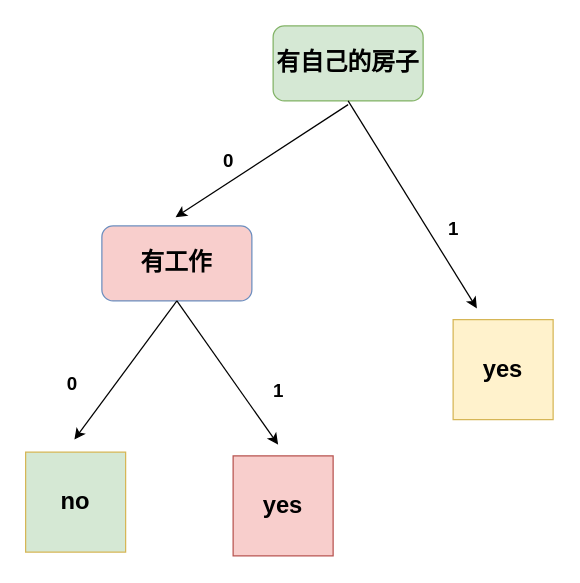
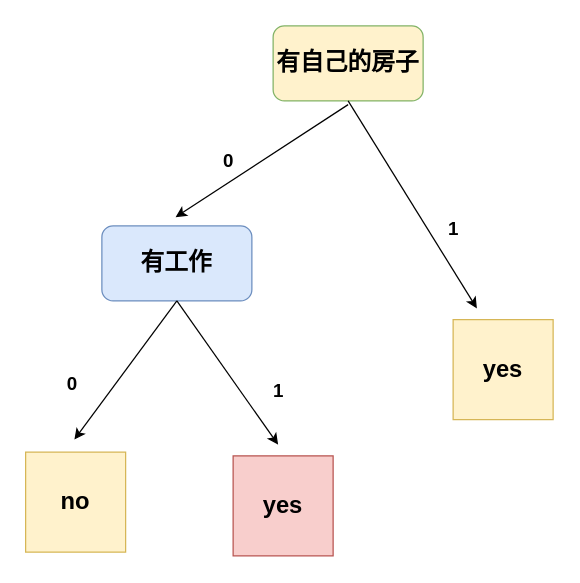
node "有自己的房子": fillcolor #d5e8d4 -> #fff2cc
node "有工作": fillcolor #f8cecc -> #dae8fc
node "no": fillcolor #d5e8d4 -> #fff2cc
